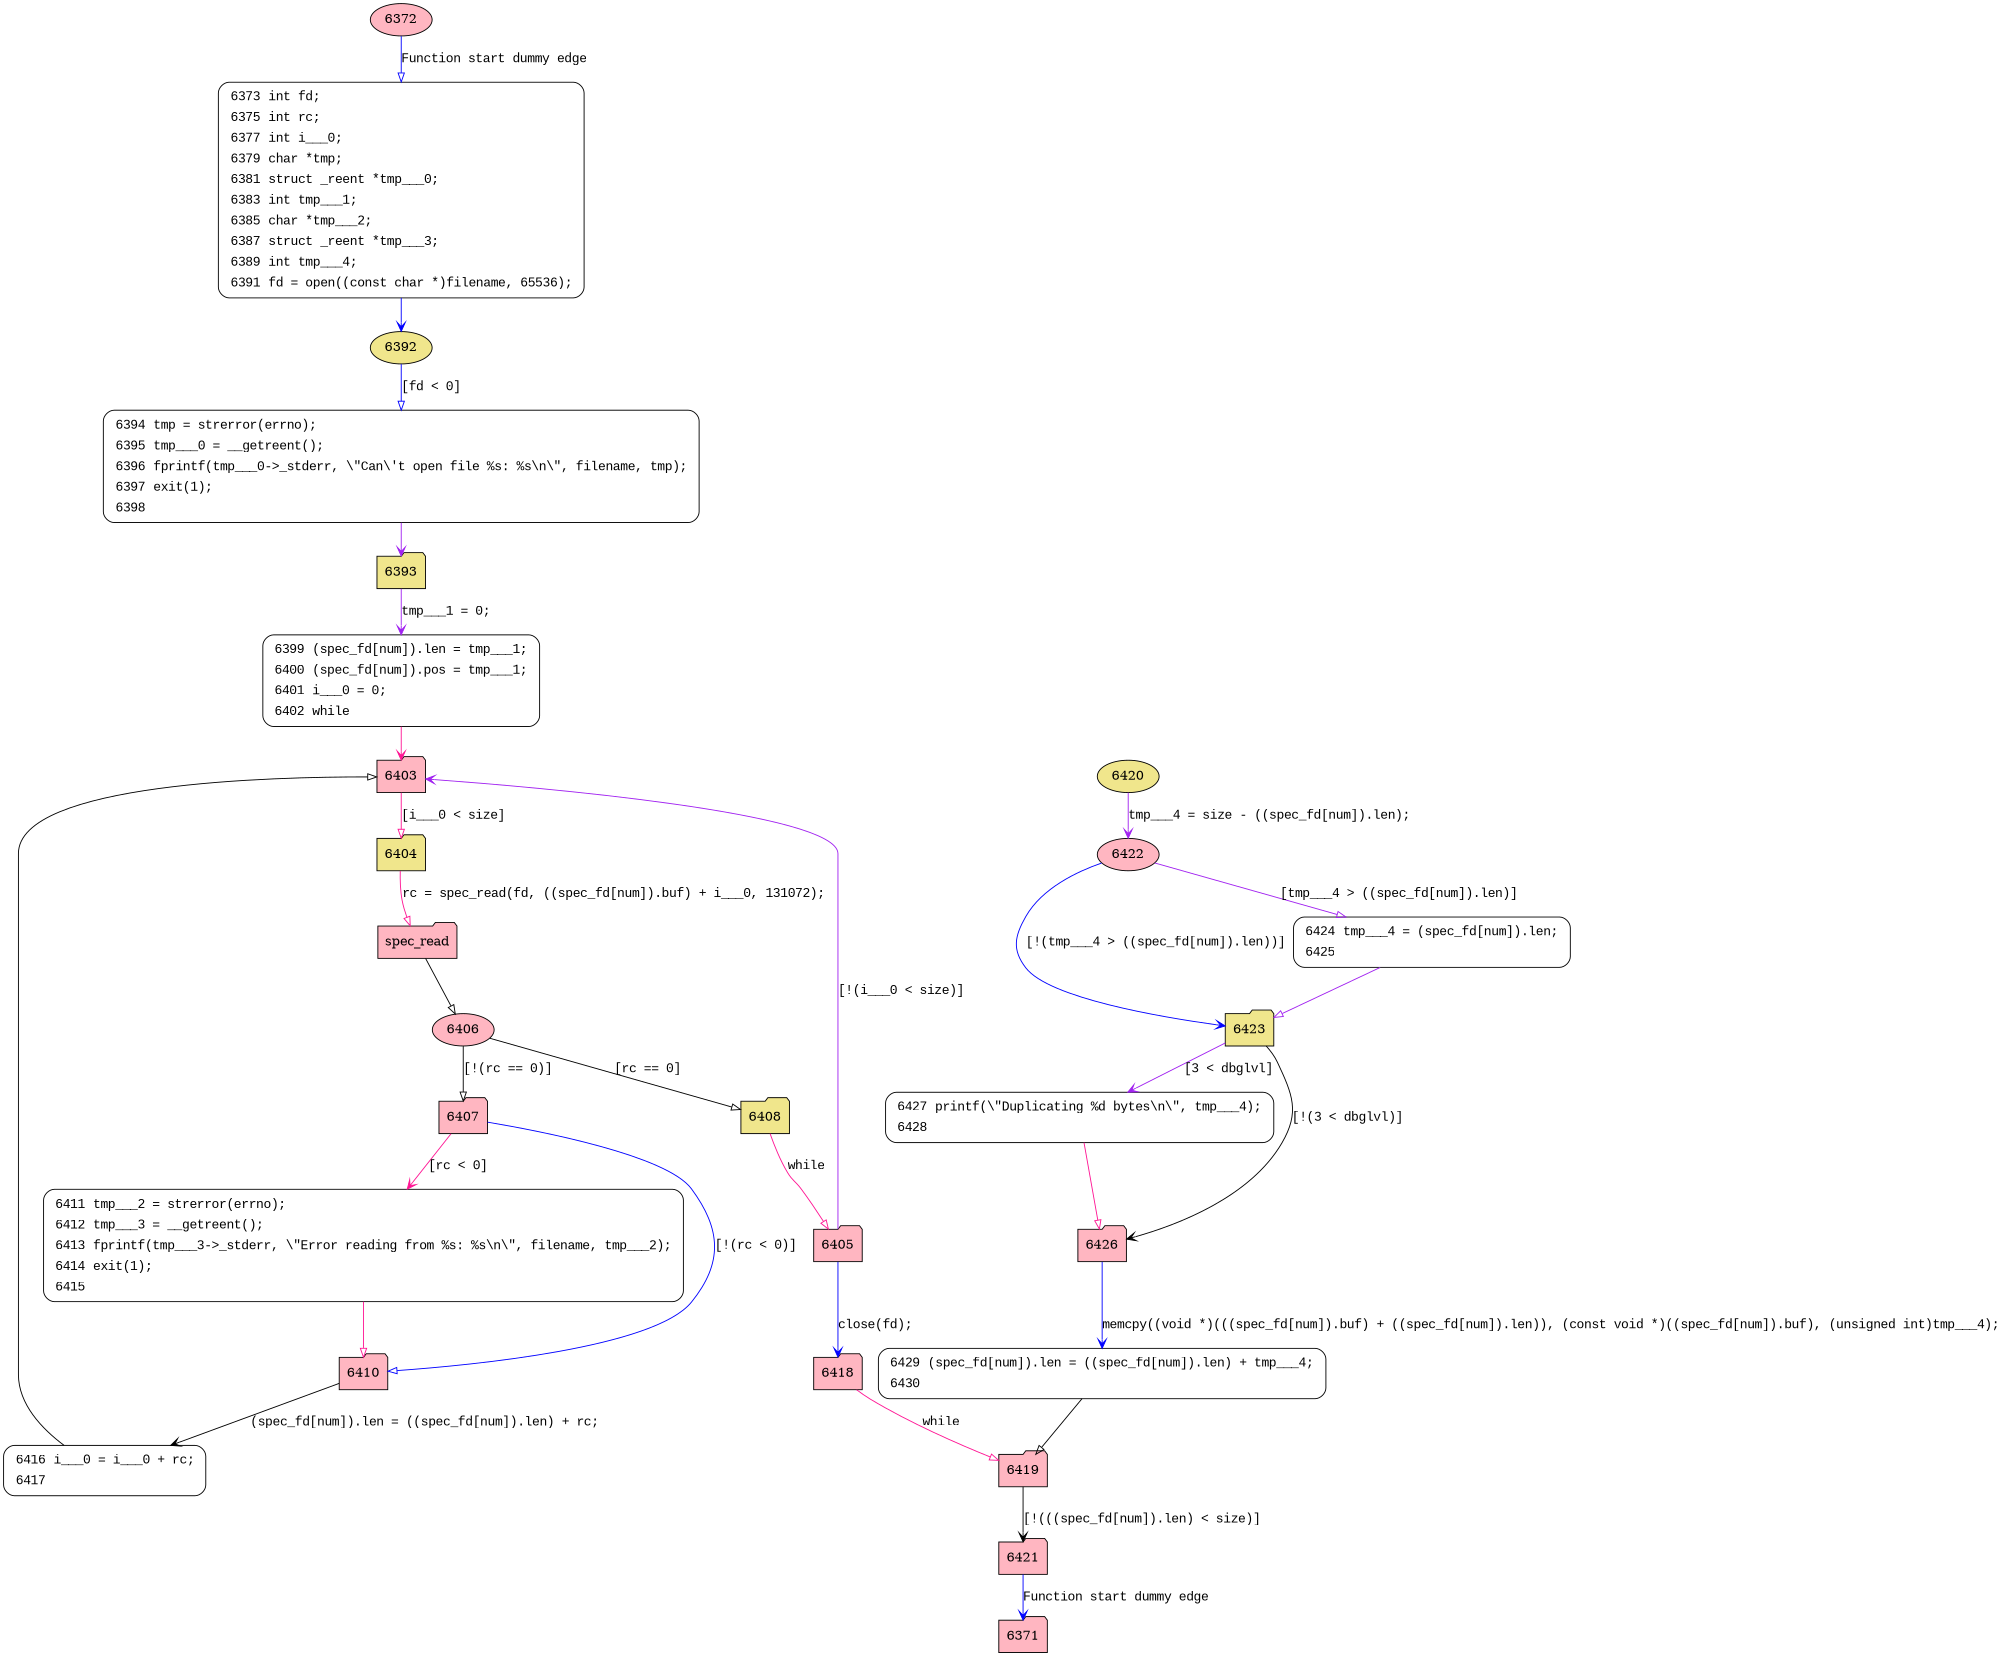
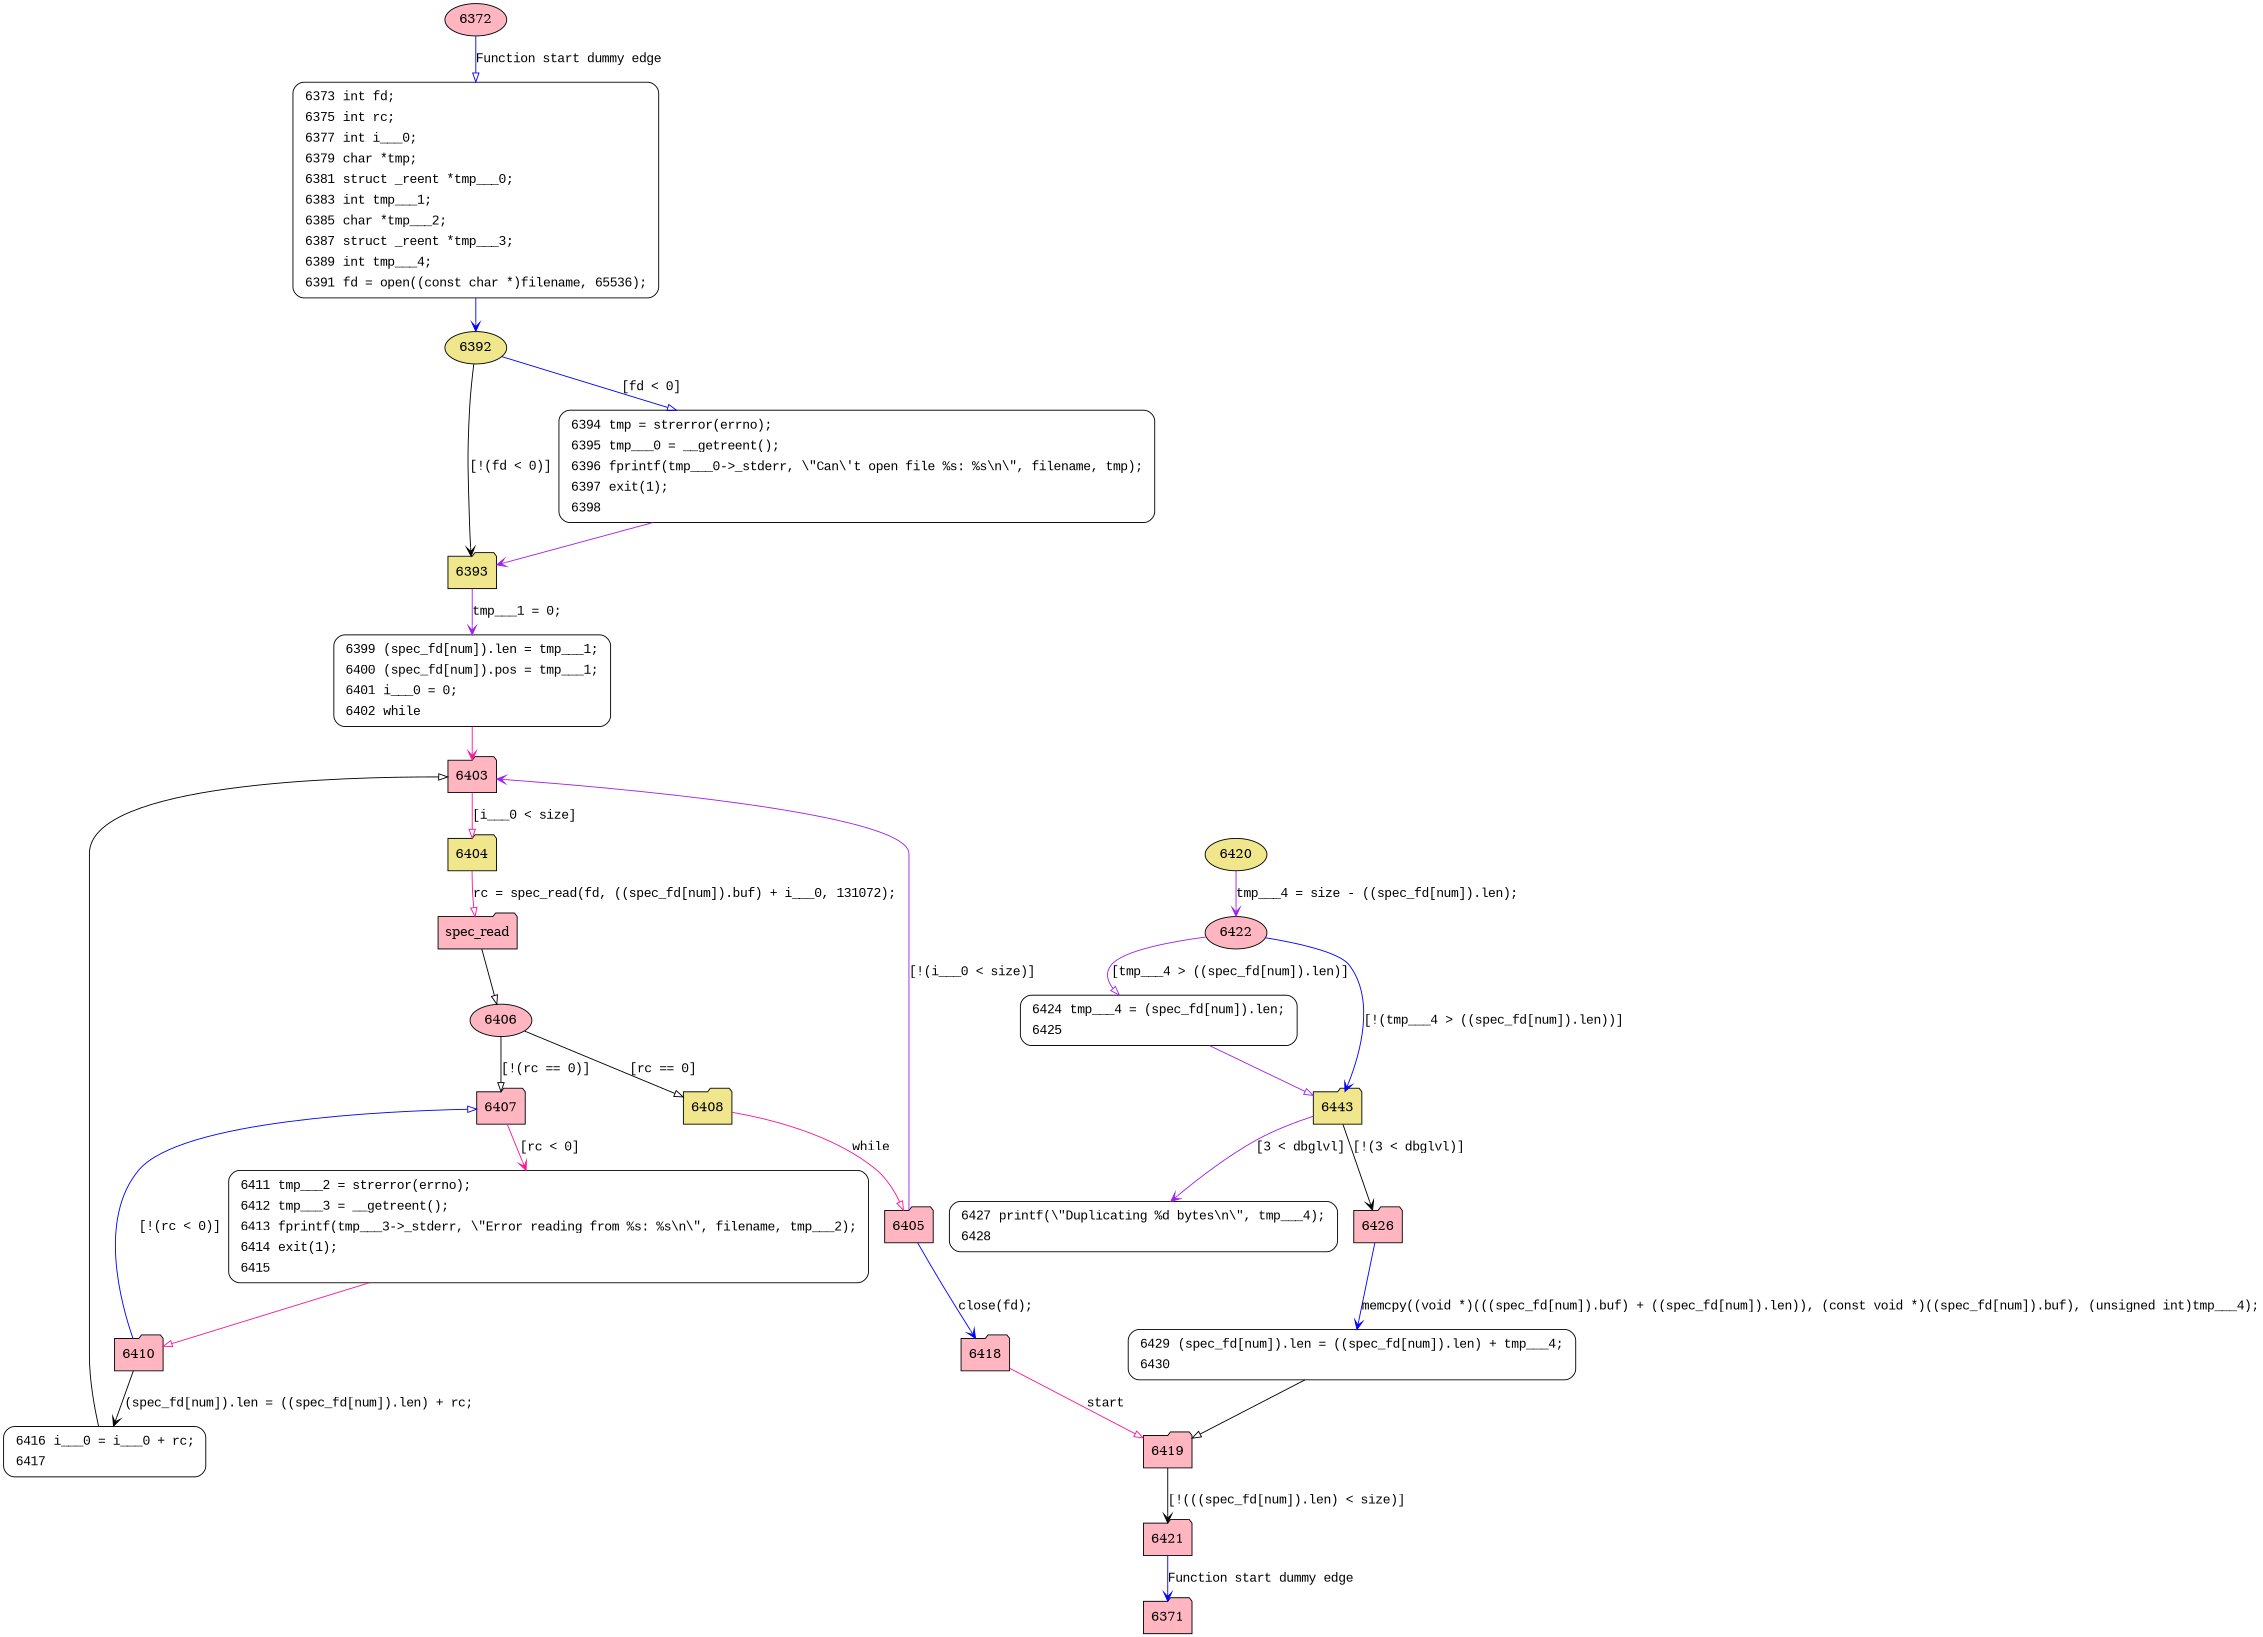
edge "6392" -> "6393": added, label "[!(fd < 0)]"
node "6423": label "6423" -> "6443"
edge "6427" -> "6426": removed
edge "6407" -> "6410": reversed
edge "6418" -> "6419": label "while" -> "start"
